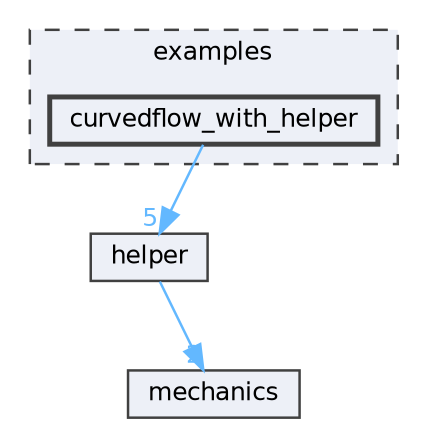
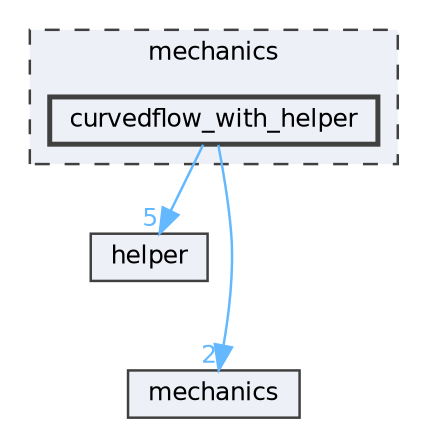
cluster "examples": label "examples" -> "mechanics"
edge "helper" -> "mechanics": now "curvedflow_with_helper" -> "mechanics"
